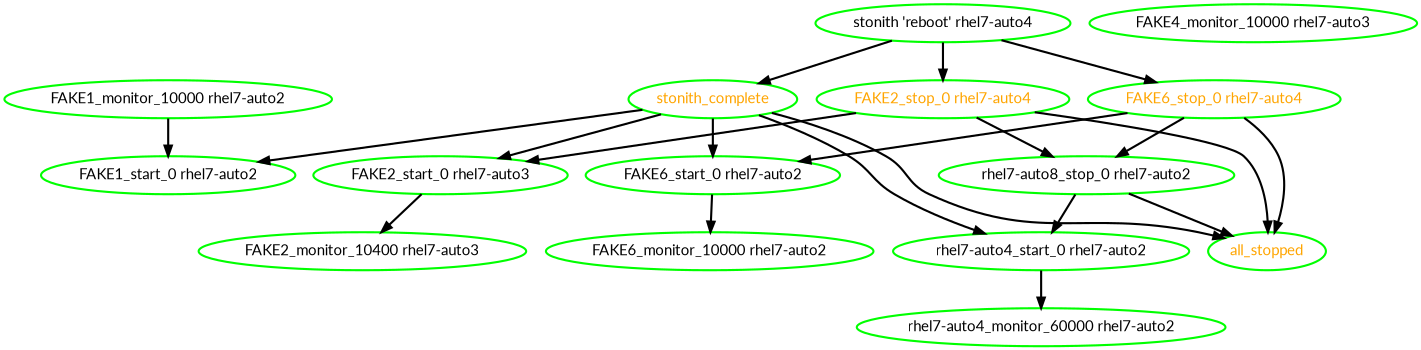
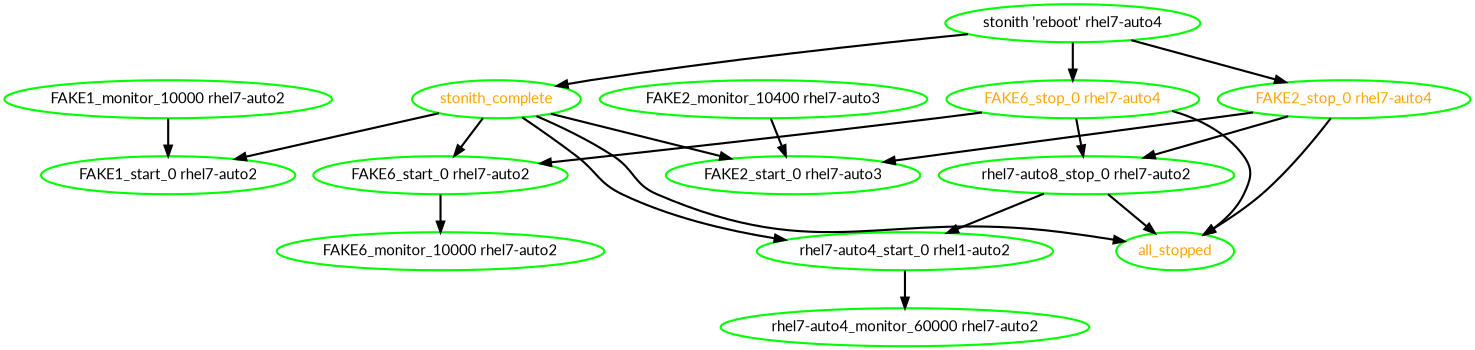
node "FAKE4_monitor_10000 rhel7-auto3": removed
edge "FAKE2_start_0 rhel7-auto3" -> "FAKE2_monitor_10400 rhel7-auto3": reversed
node "rhel7-auto4_start_0 rhel7-auto2": label "rhel7-auto4_start_0 rhel7-auto2" -> "rhel7-auto4_start_0 rhel1-auto2"
